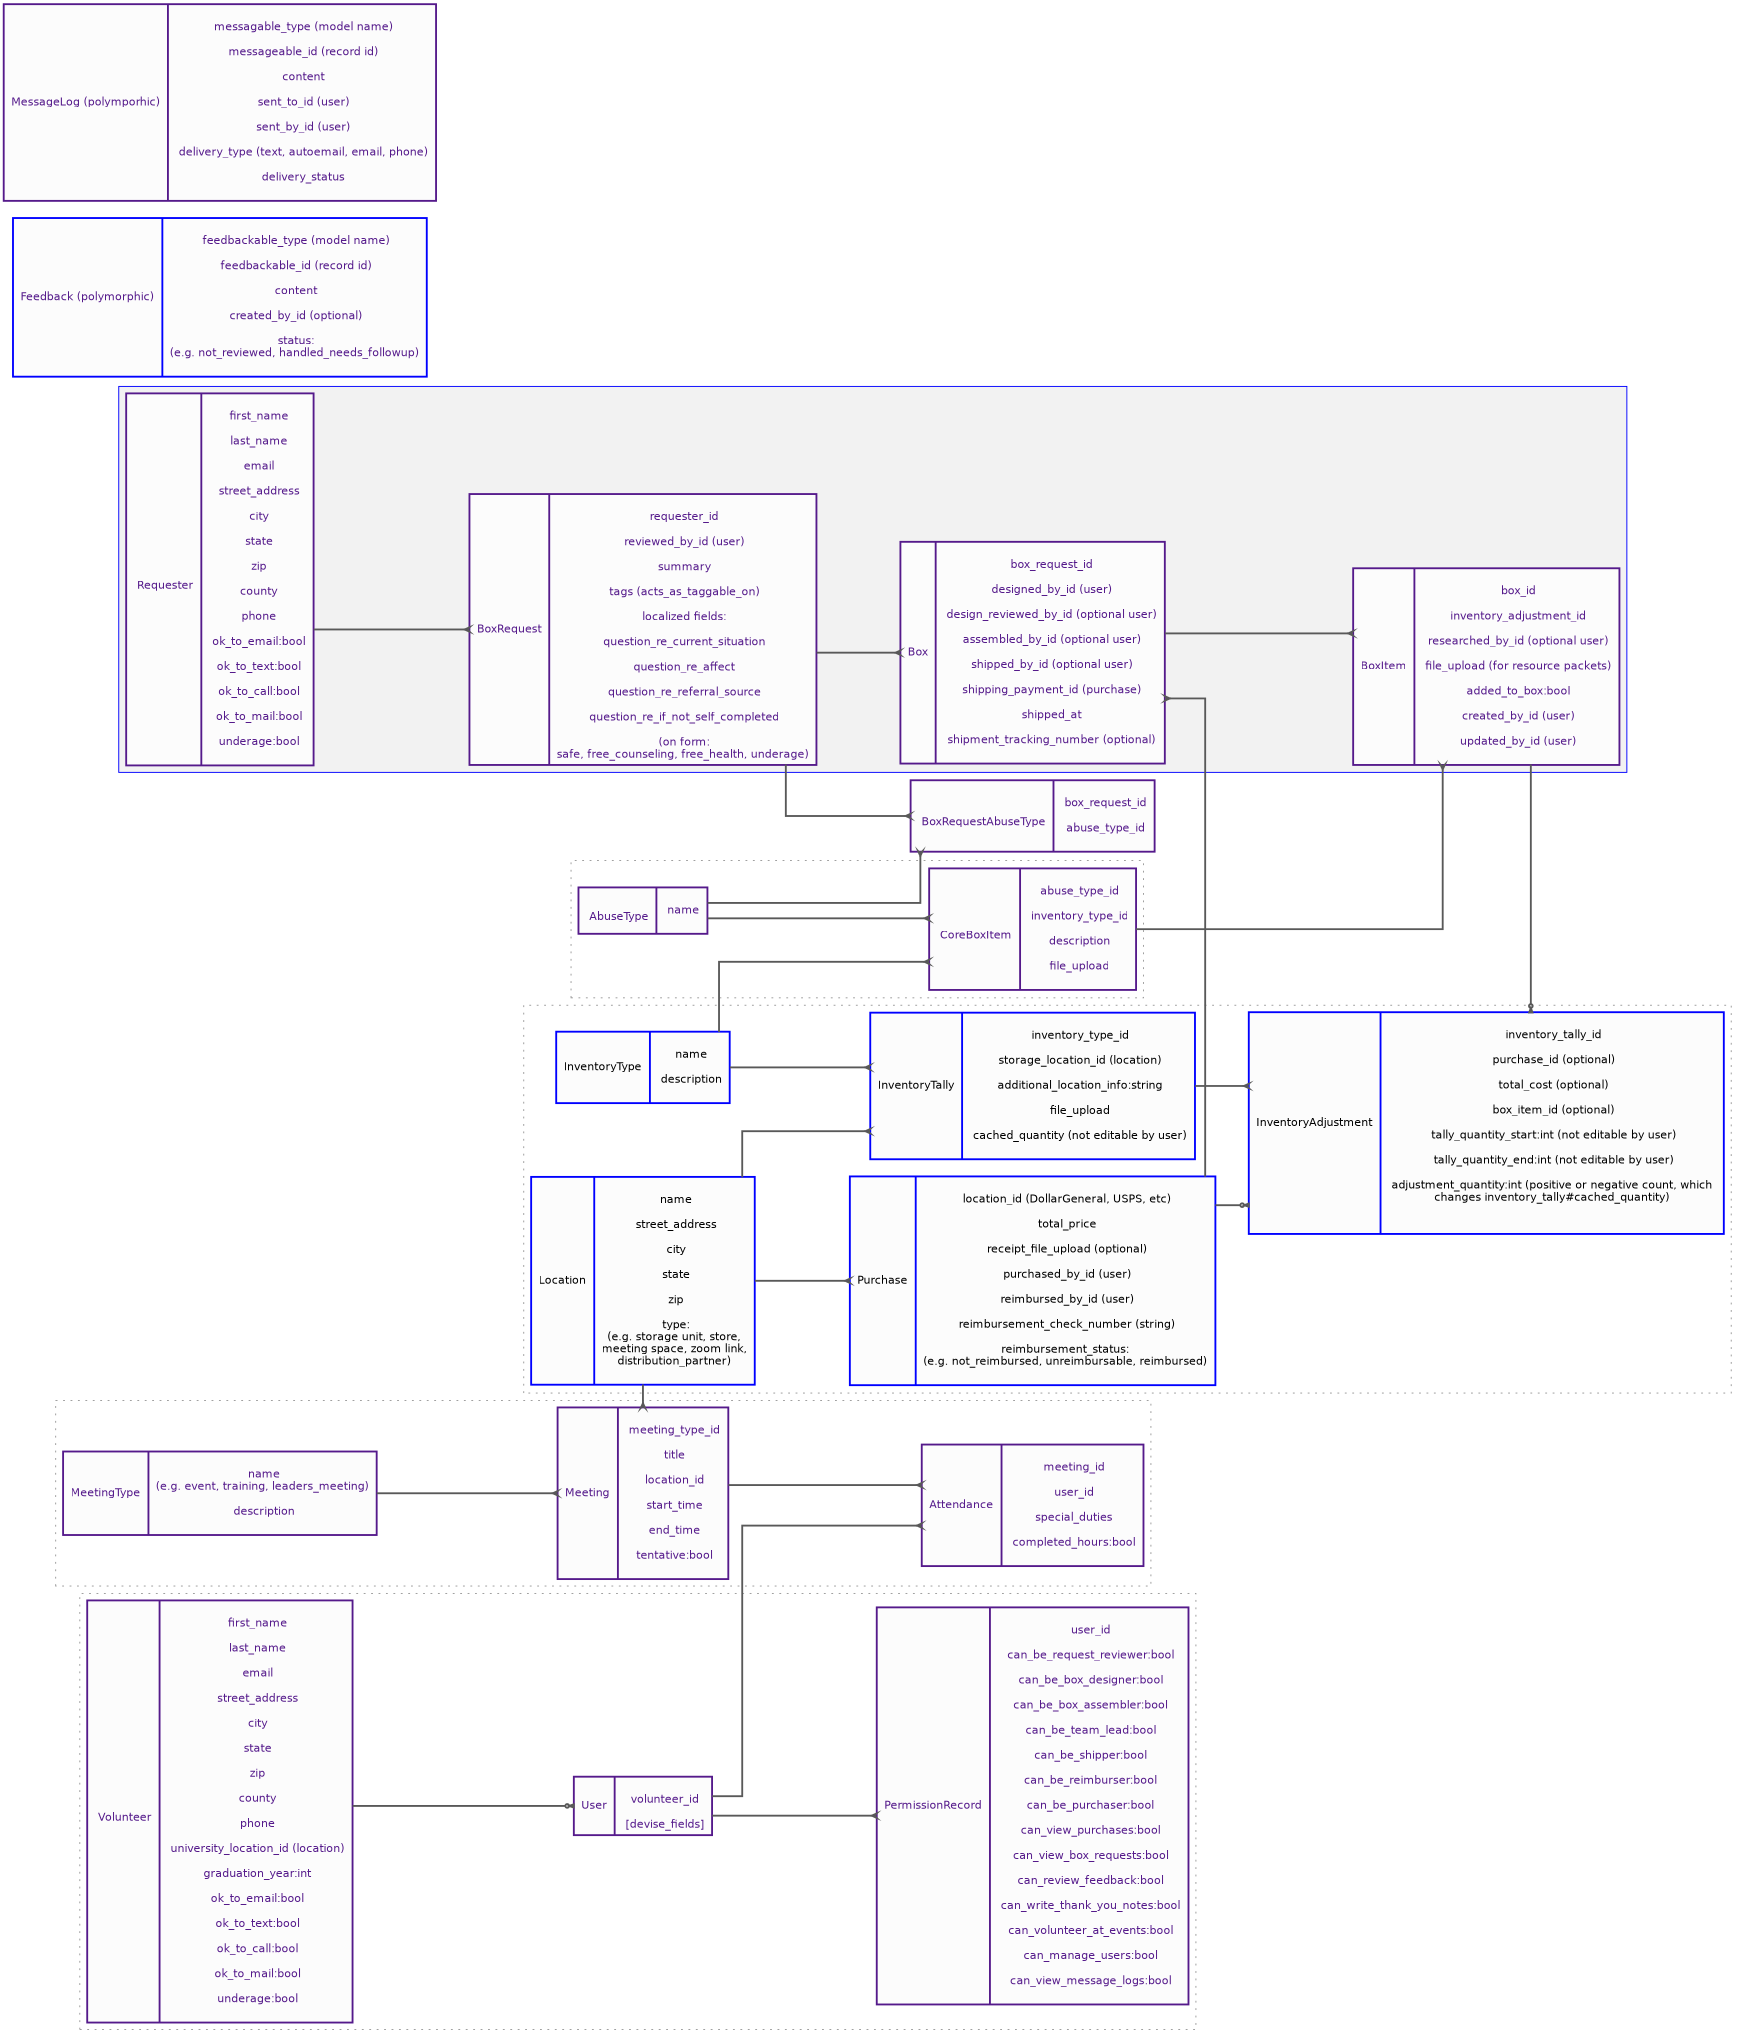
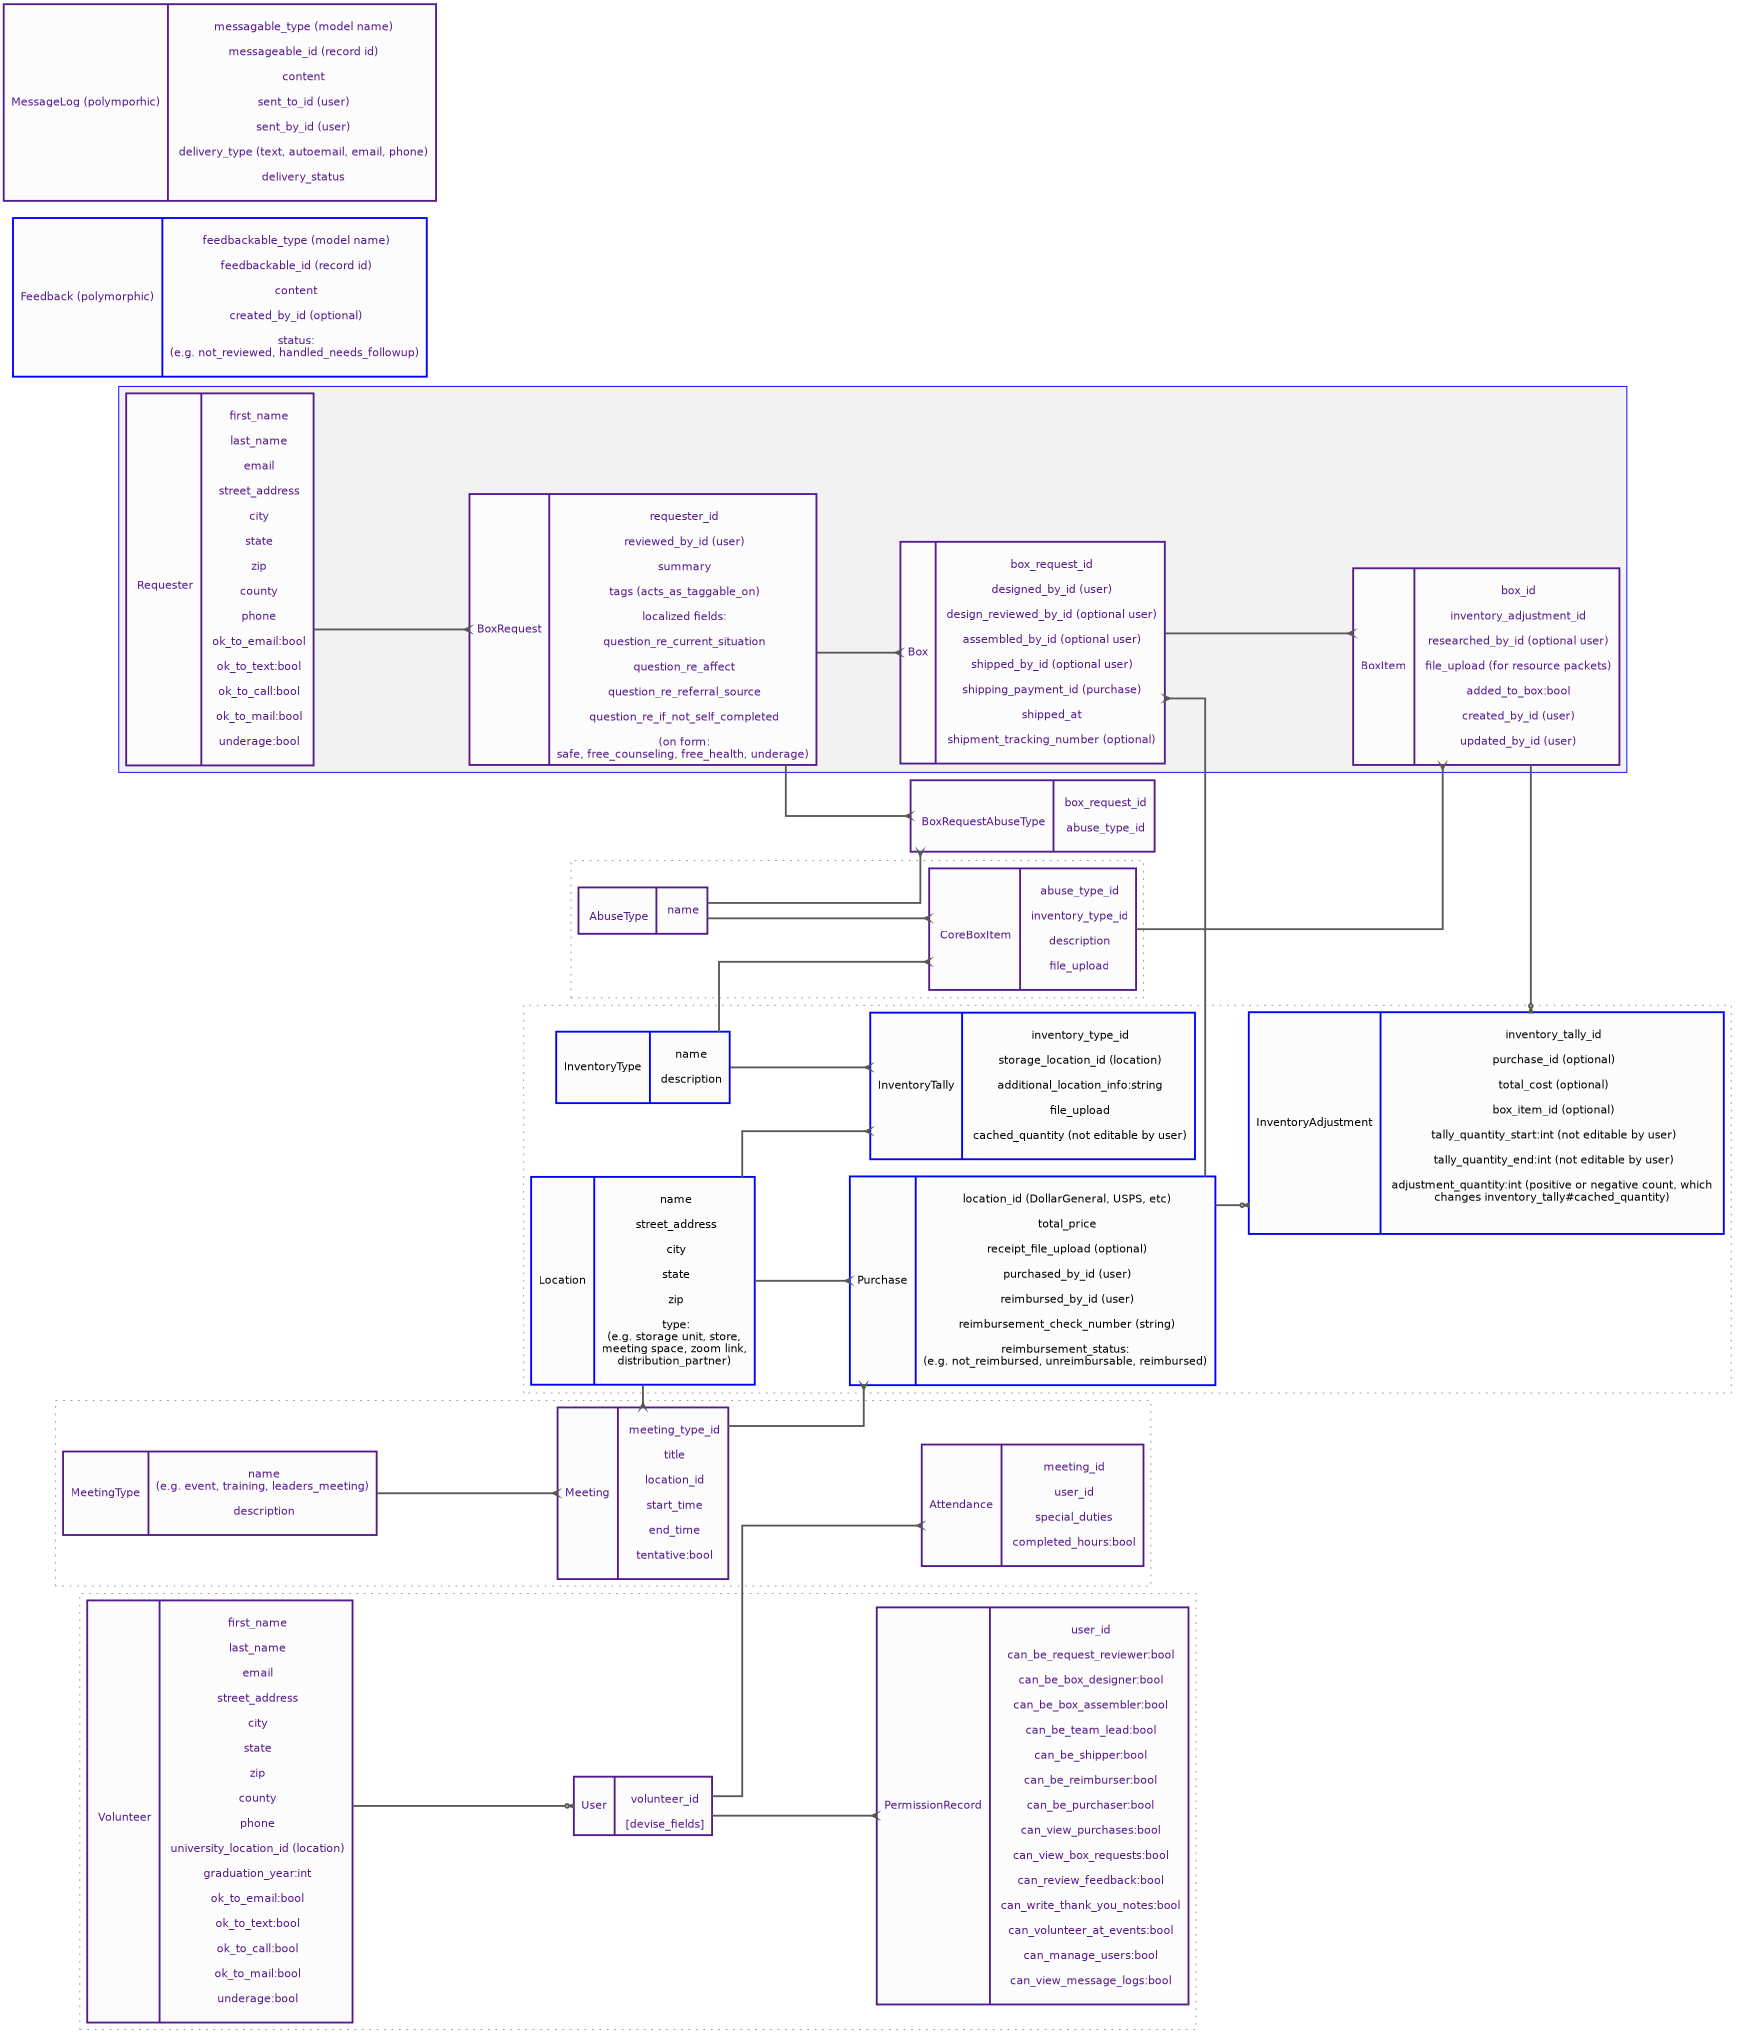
edge "InventoryTally" -> "InventoryAdjustment": removed
edge "Meeting" -> "Attendance": now "Meeting" -> "Purchase"
